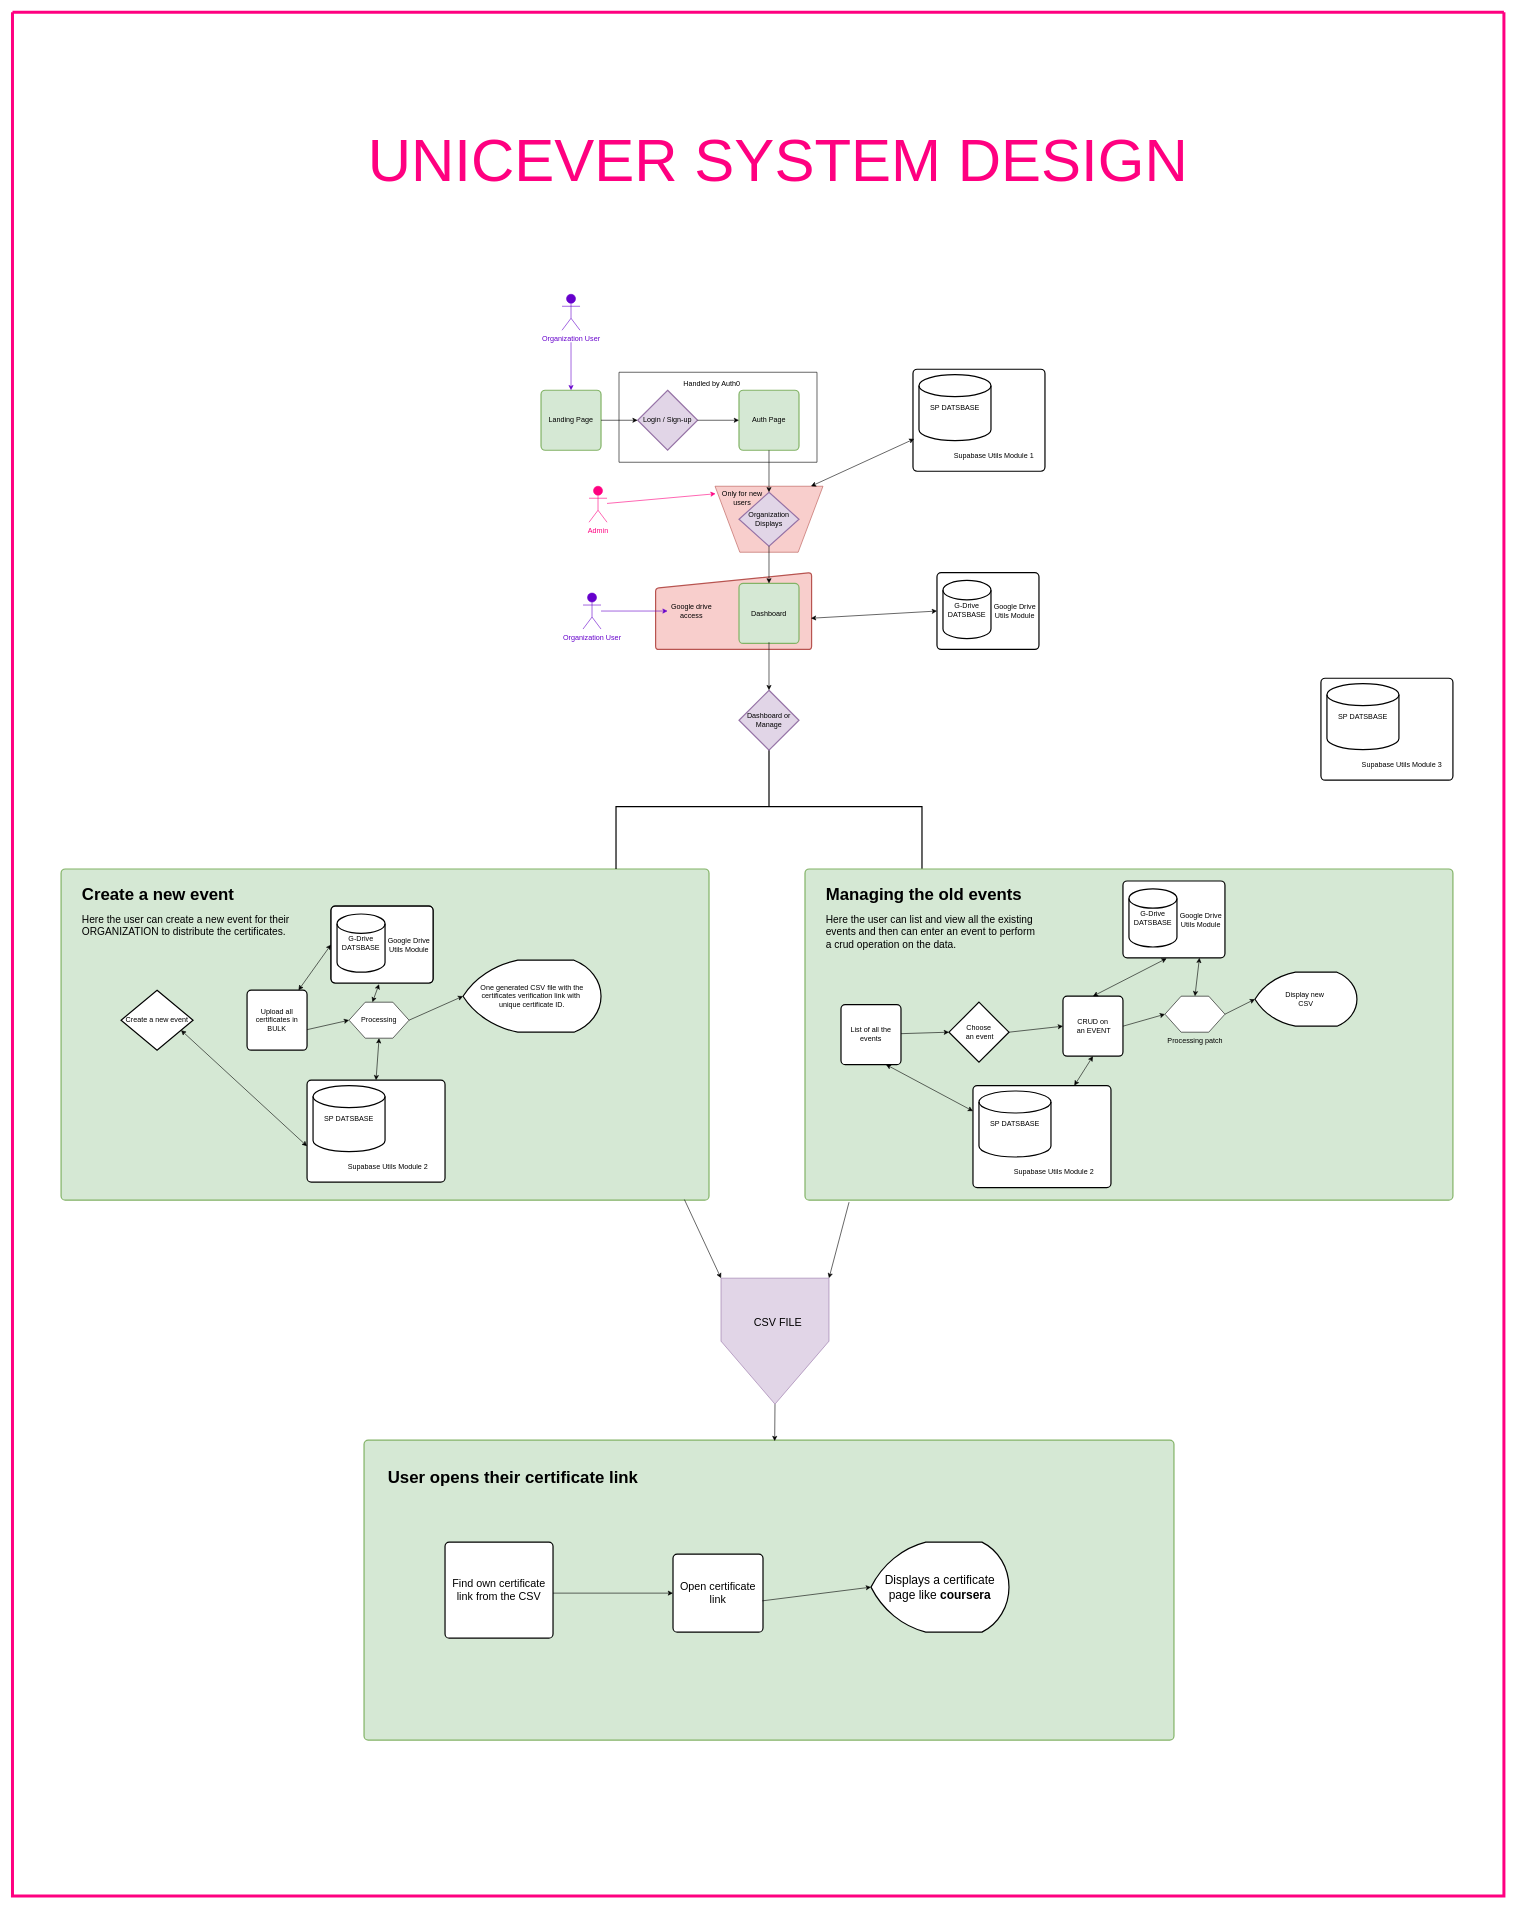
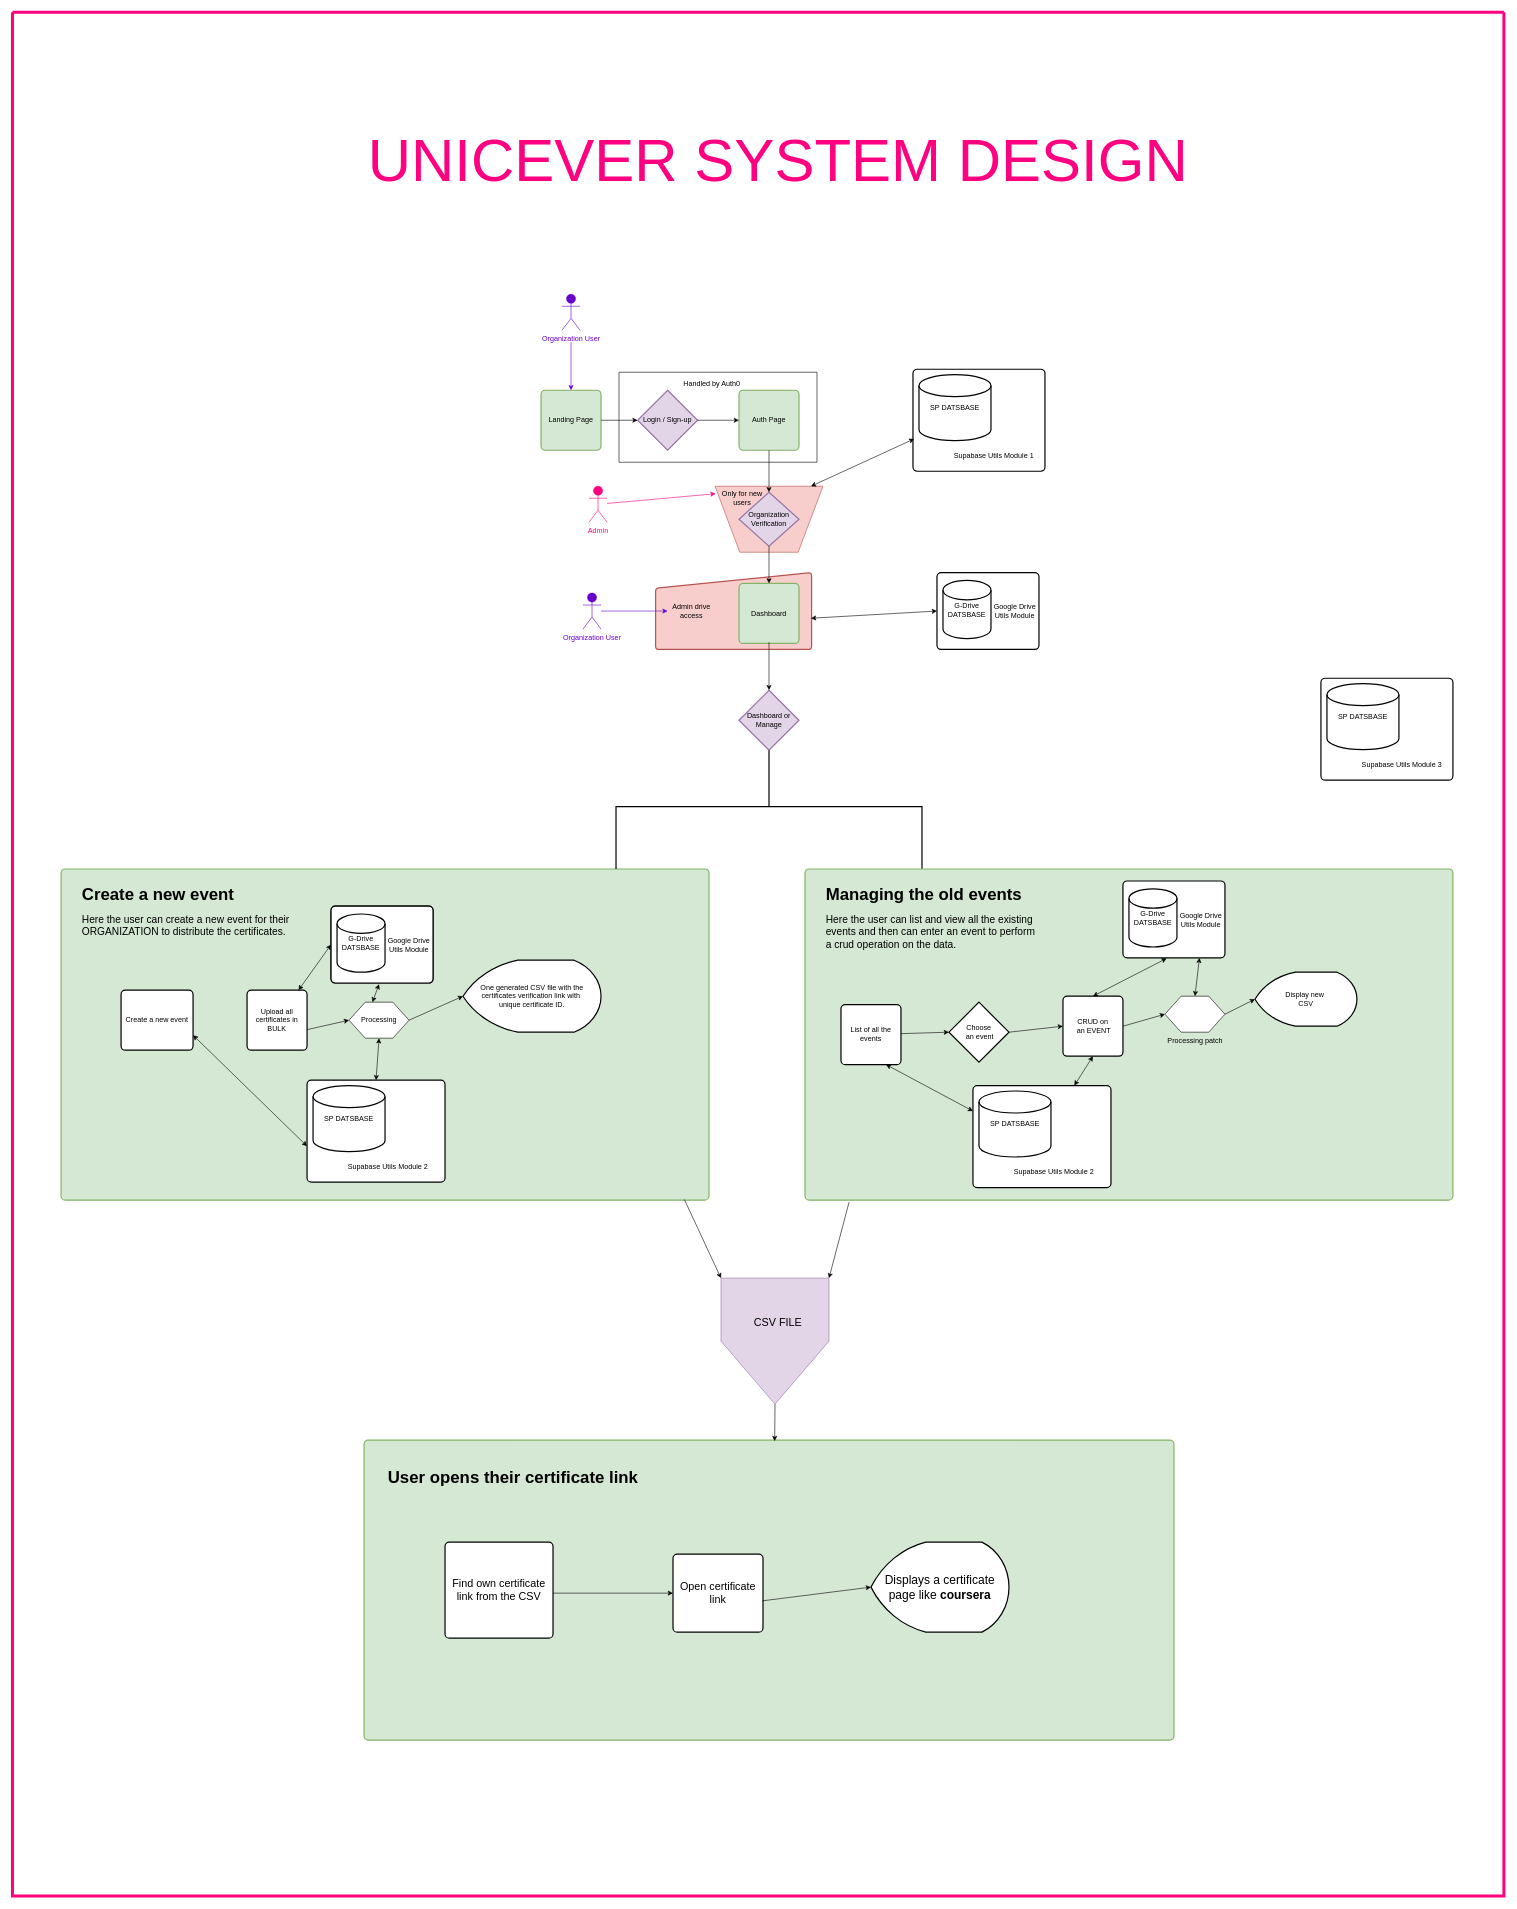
node "Organization Displays": label "Organization Displays" -> "Organization Verification"
node "Google drive access": label "Google drive access" -> "Admin drive access"
node "Create a new event": shape diamond -> rounded rectangle
